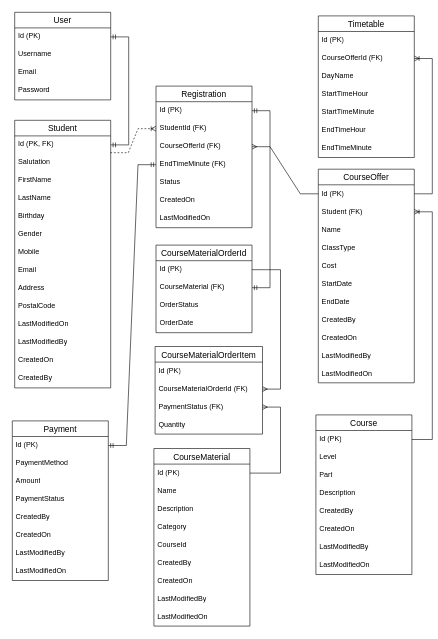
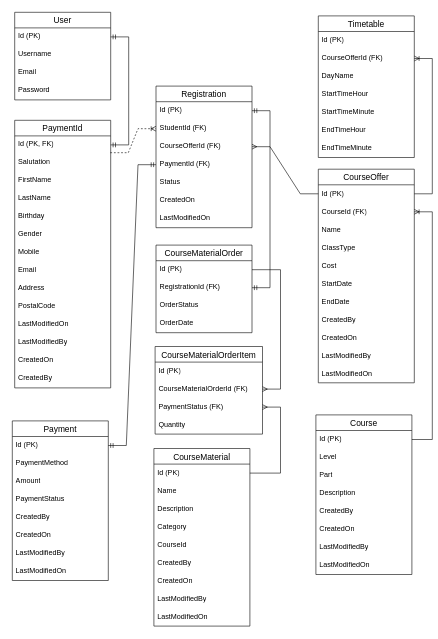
node "Student": label "Student" -> "PaymentId"
node "EndTimeMinute (FK)": label "EndTimeMinute (FK)" -> "PaymentId (FK)"
node "Student (FK)": label "Student (FK)" -> "CourseId (FK)"
node "CourseMaterialOrderId": label "CourseMaterialOrderId" -> "CourseMaterialOrder"
node "CourseMaterial (FK)": label "CourseMaterial (FK)" -> "RegistrationId (FK)"
